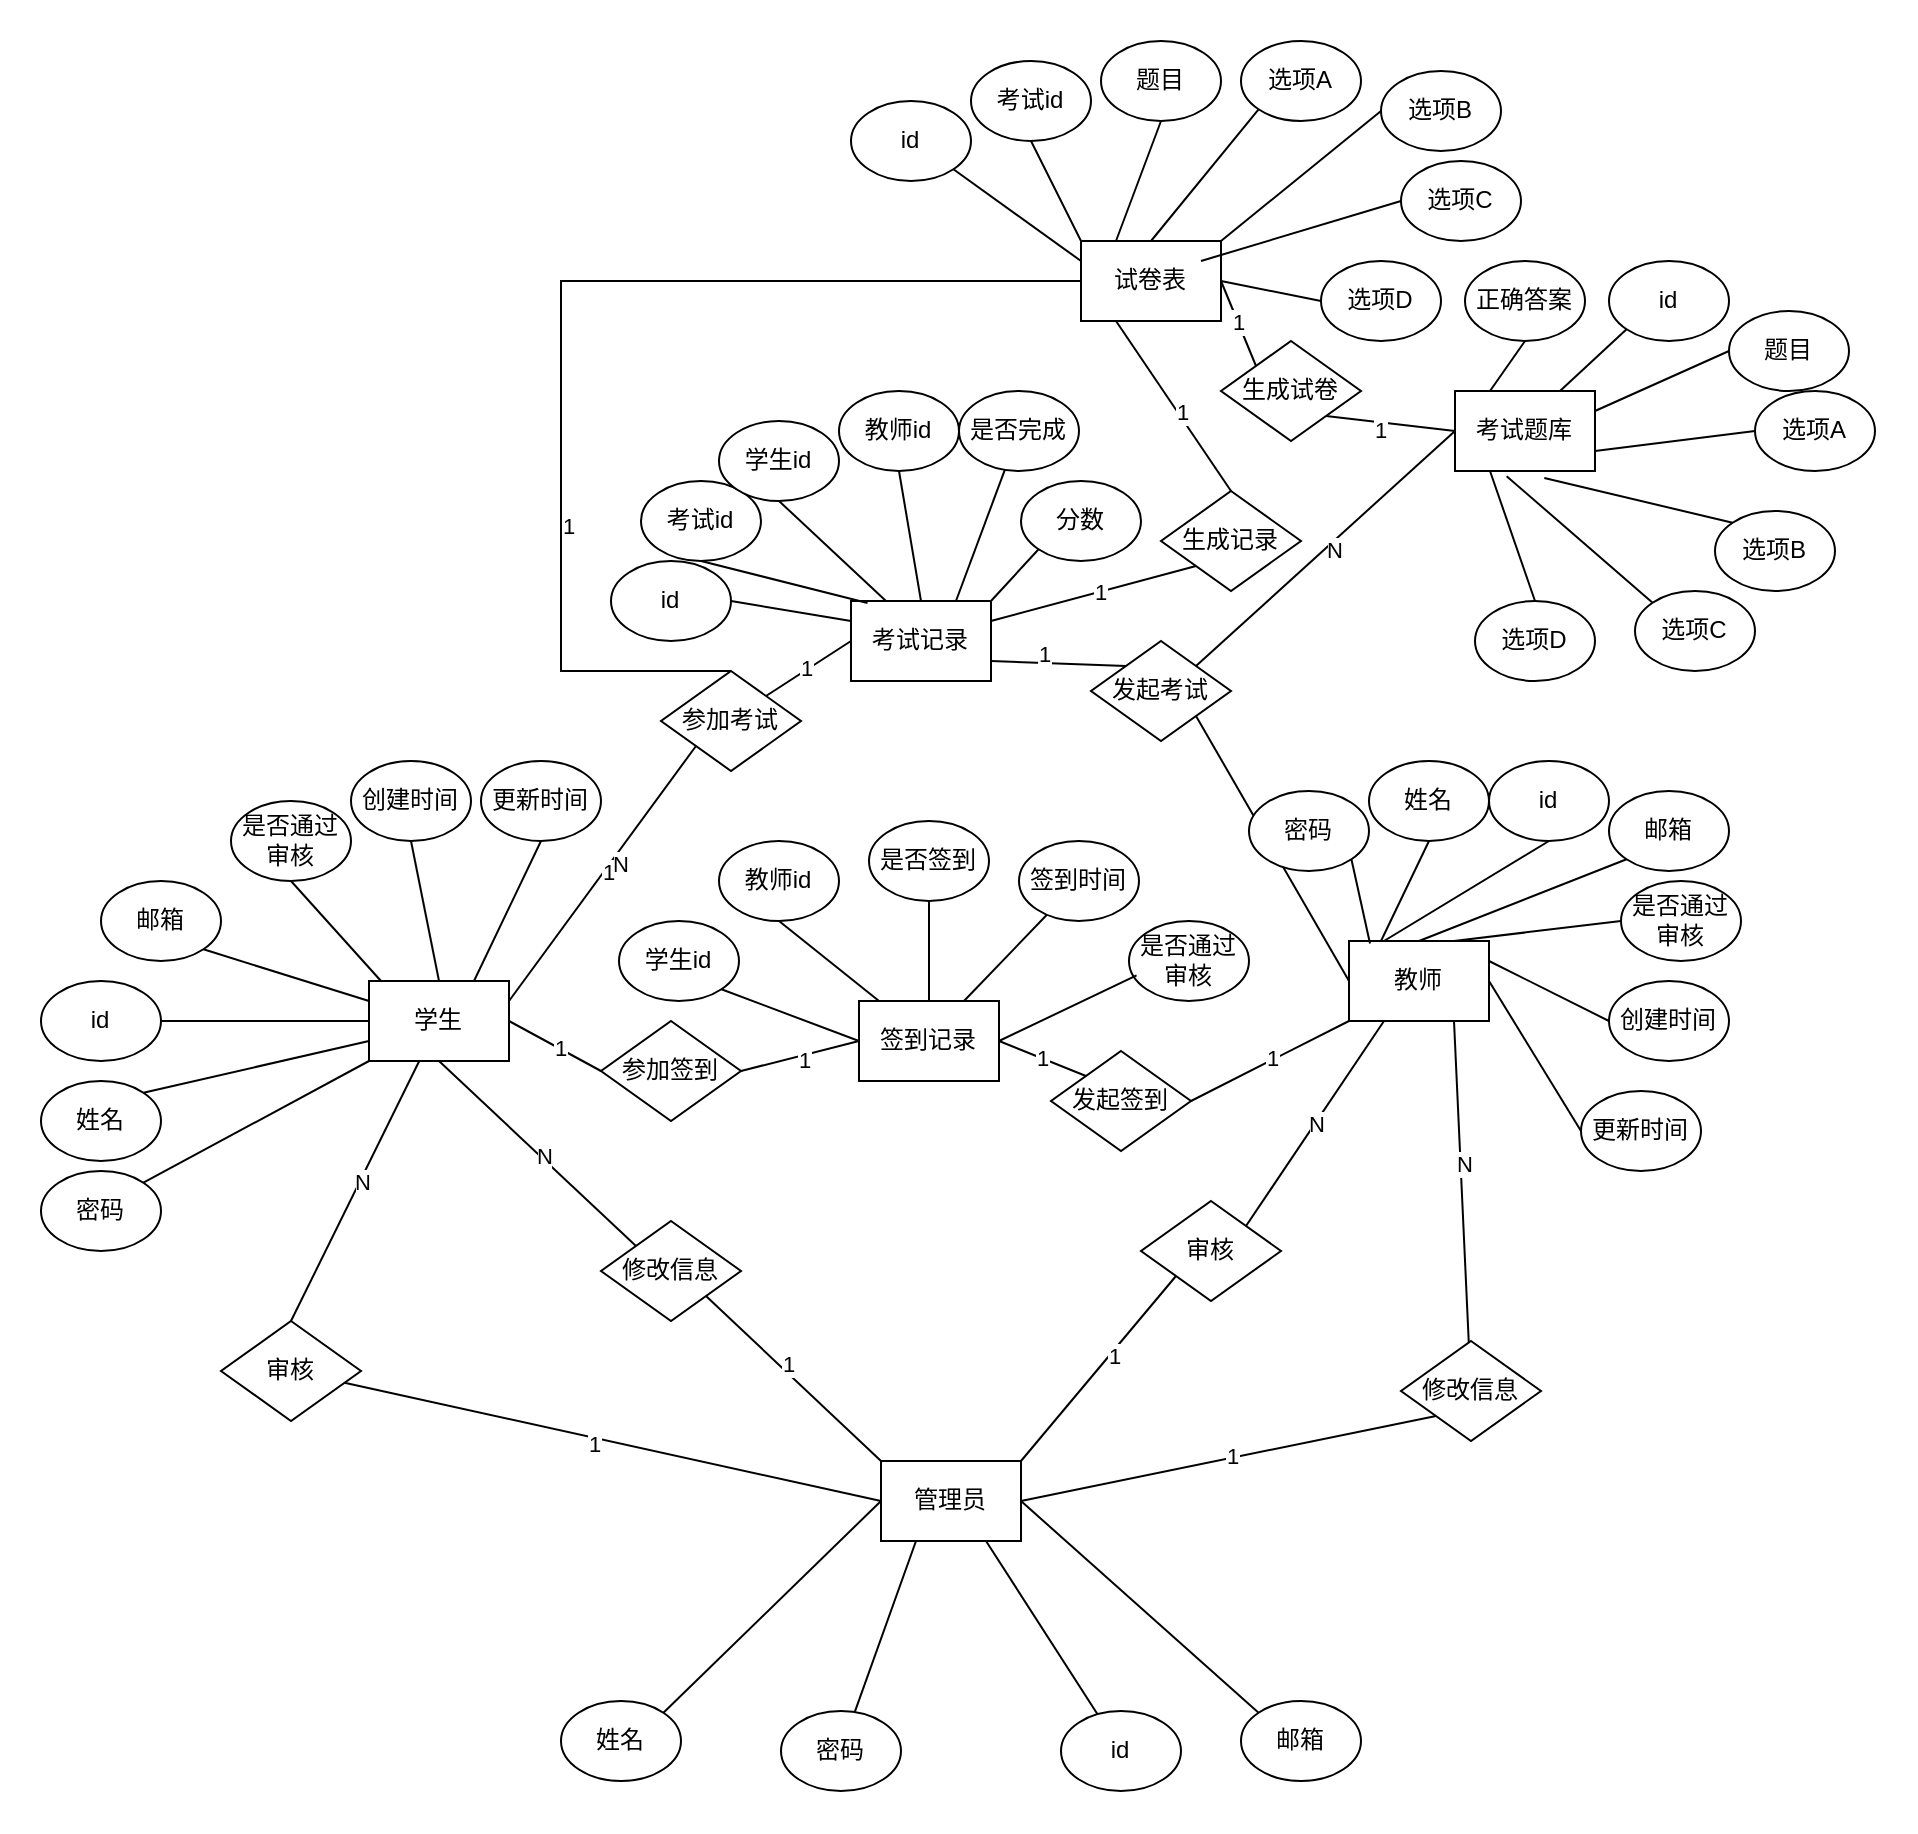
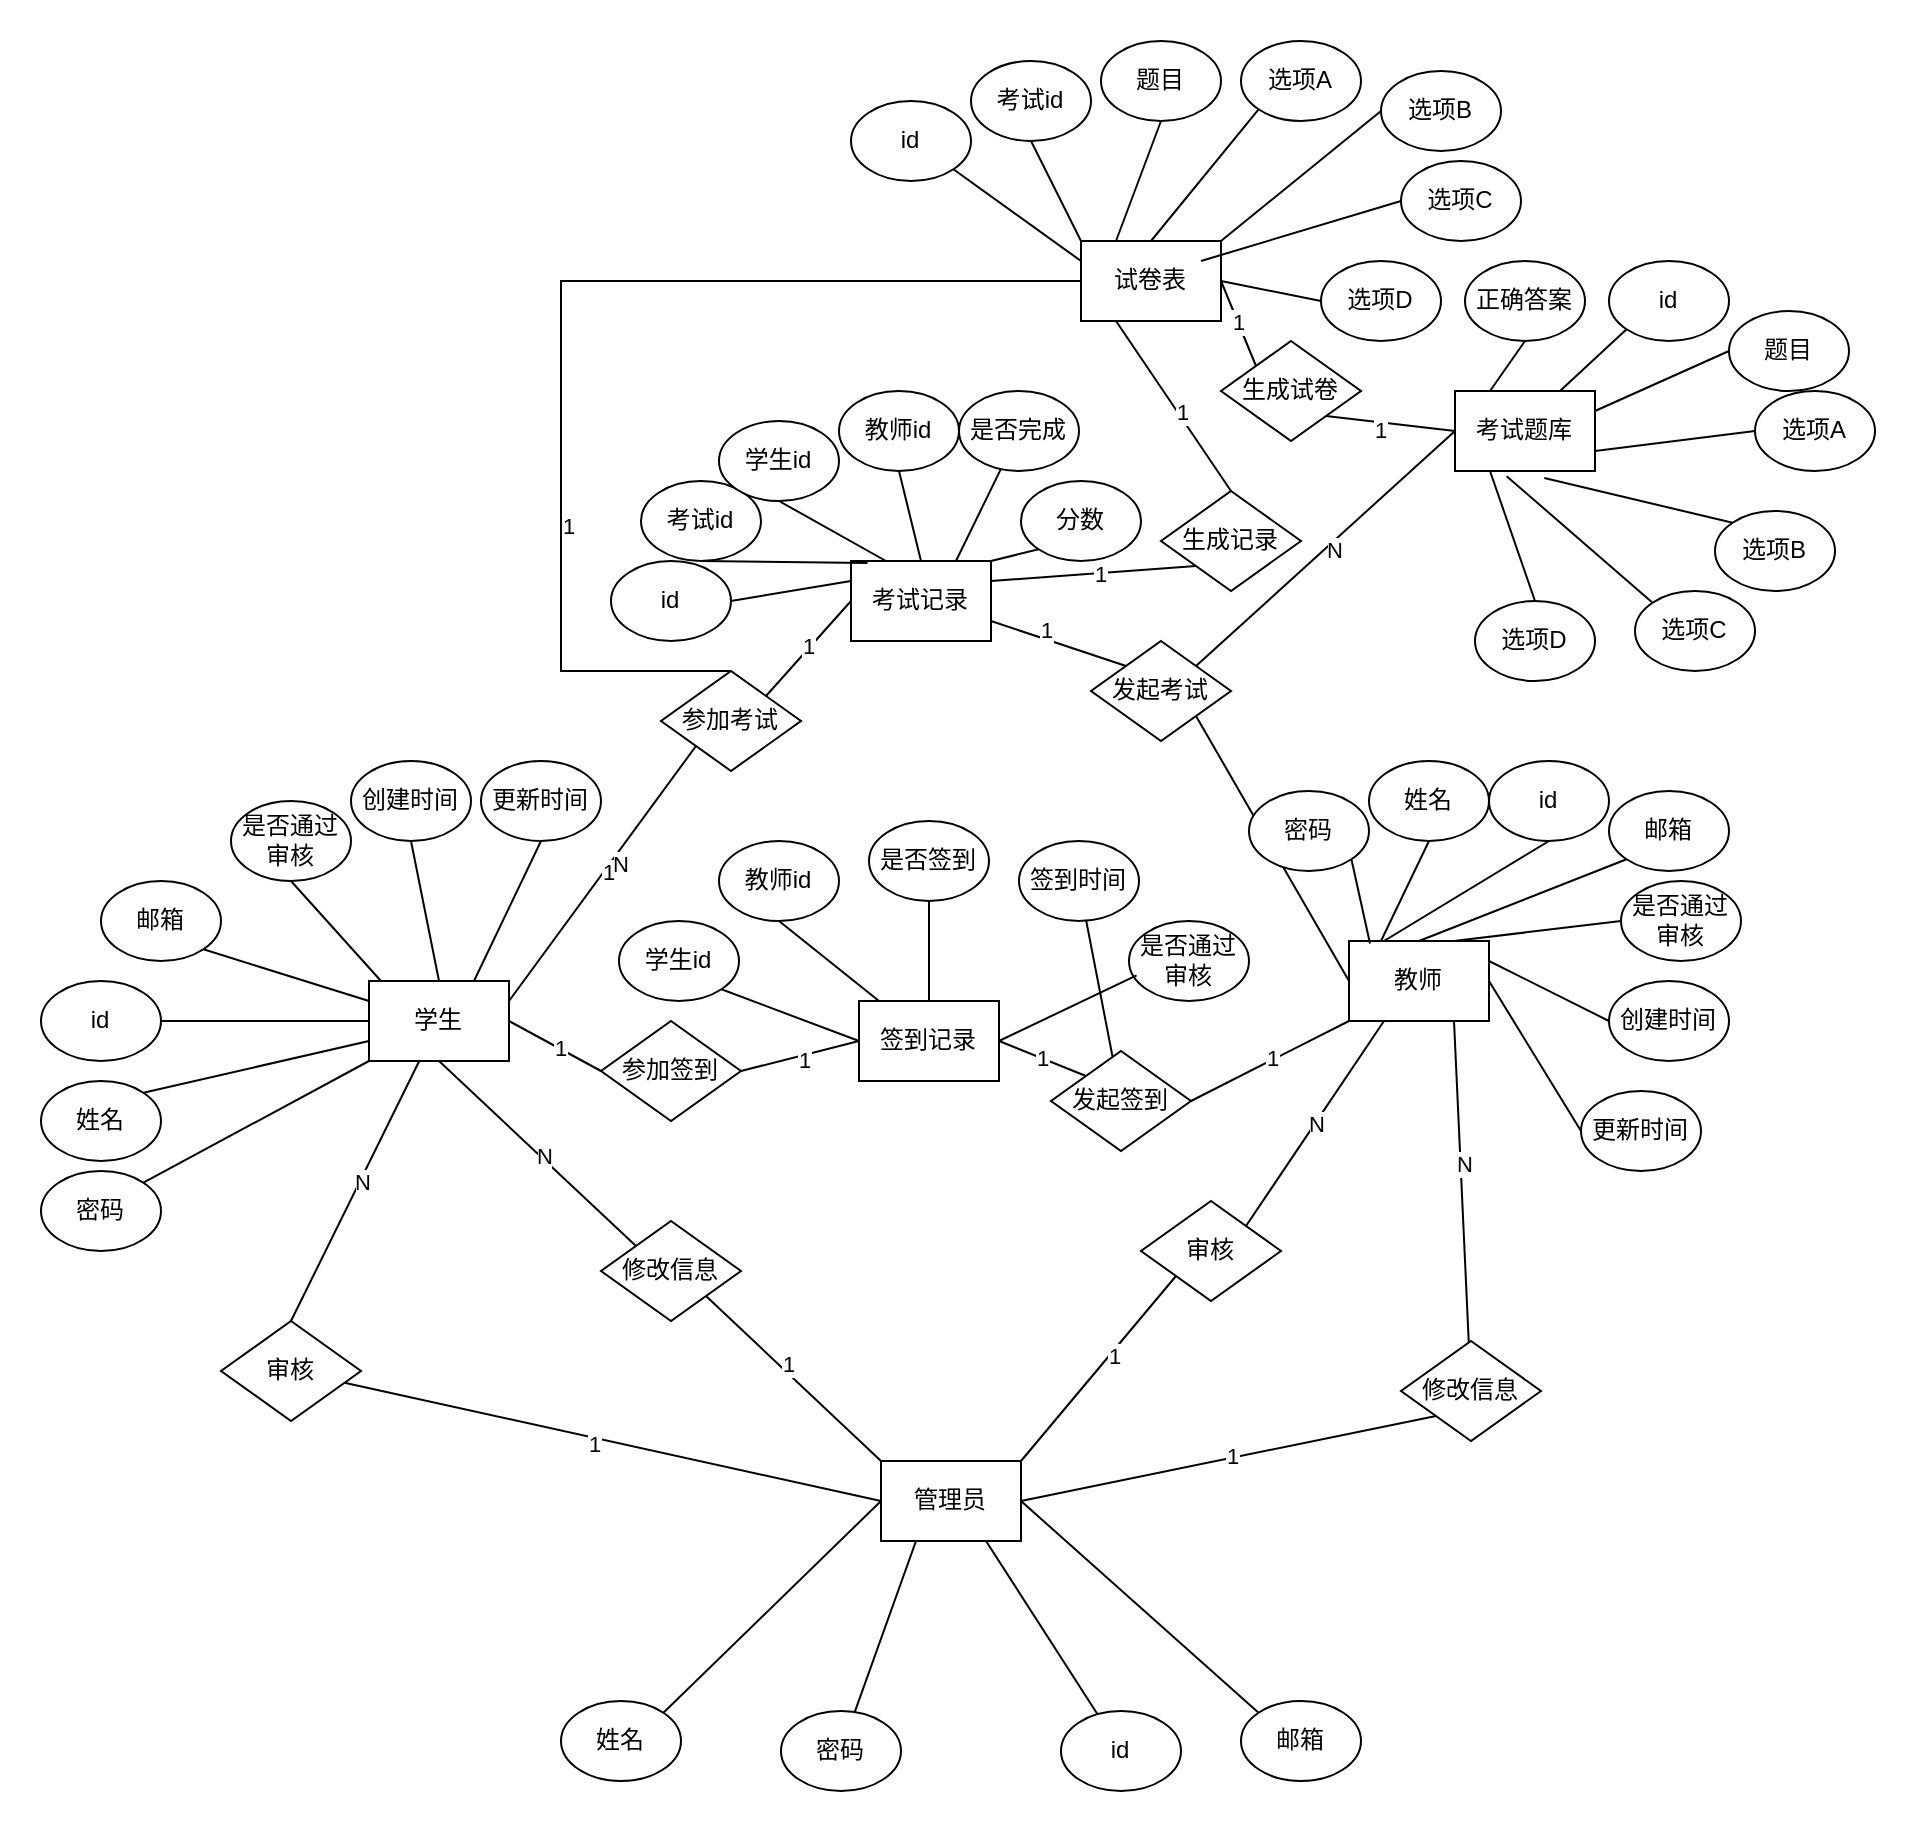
node "考试记录": moved (921, 641) -> (921, 601)
edge "签到时间" -- "签到记录": now "签到时间" -- "发起签到"
